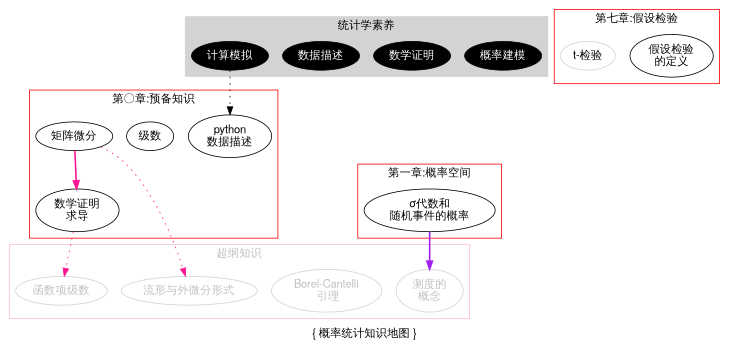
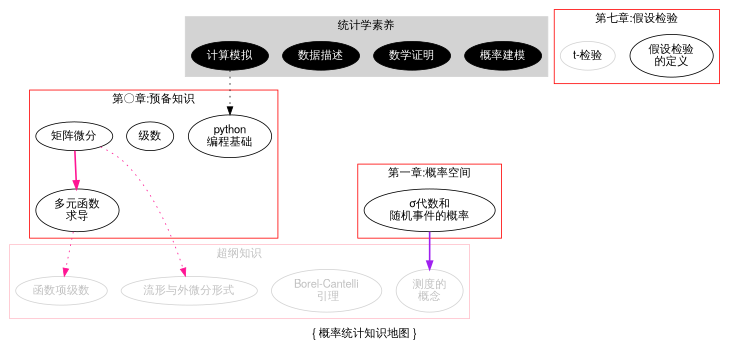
node "python 数据描述": label "python 数据描述" -> "python 编程基础"
node "数学证明 求导": label "数学证明 求导" -> "多元函数 求导"
